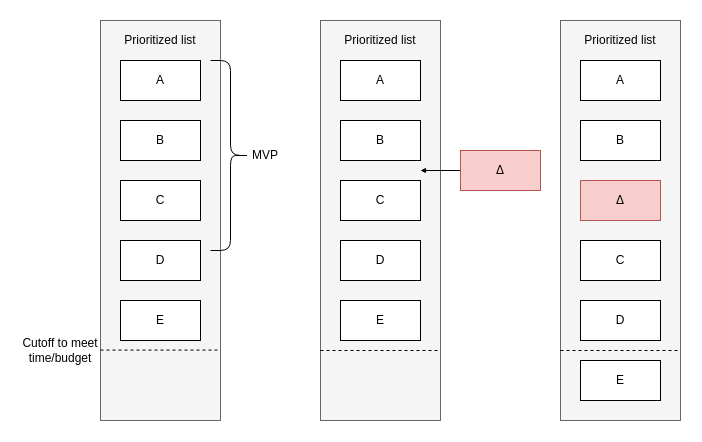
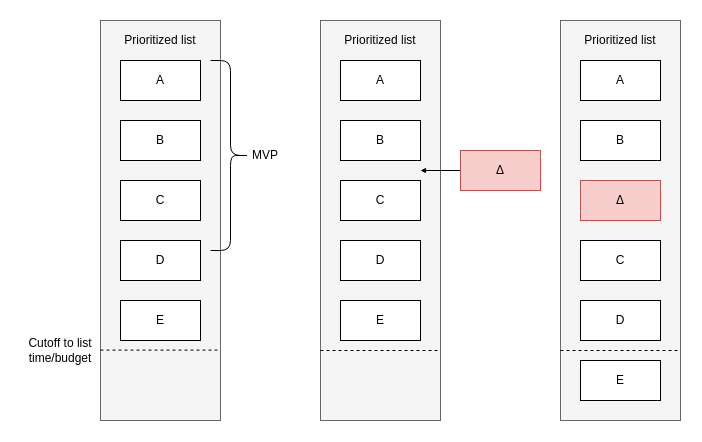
node "Cutoff to meet time/budget": label "Cutoff to meet time/budget" -> "Cutoff to list time/budget"
